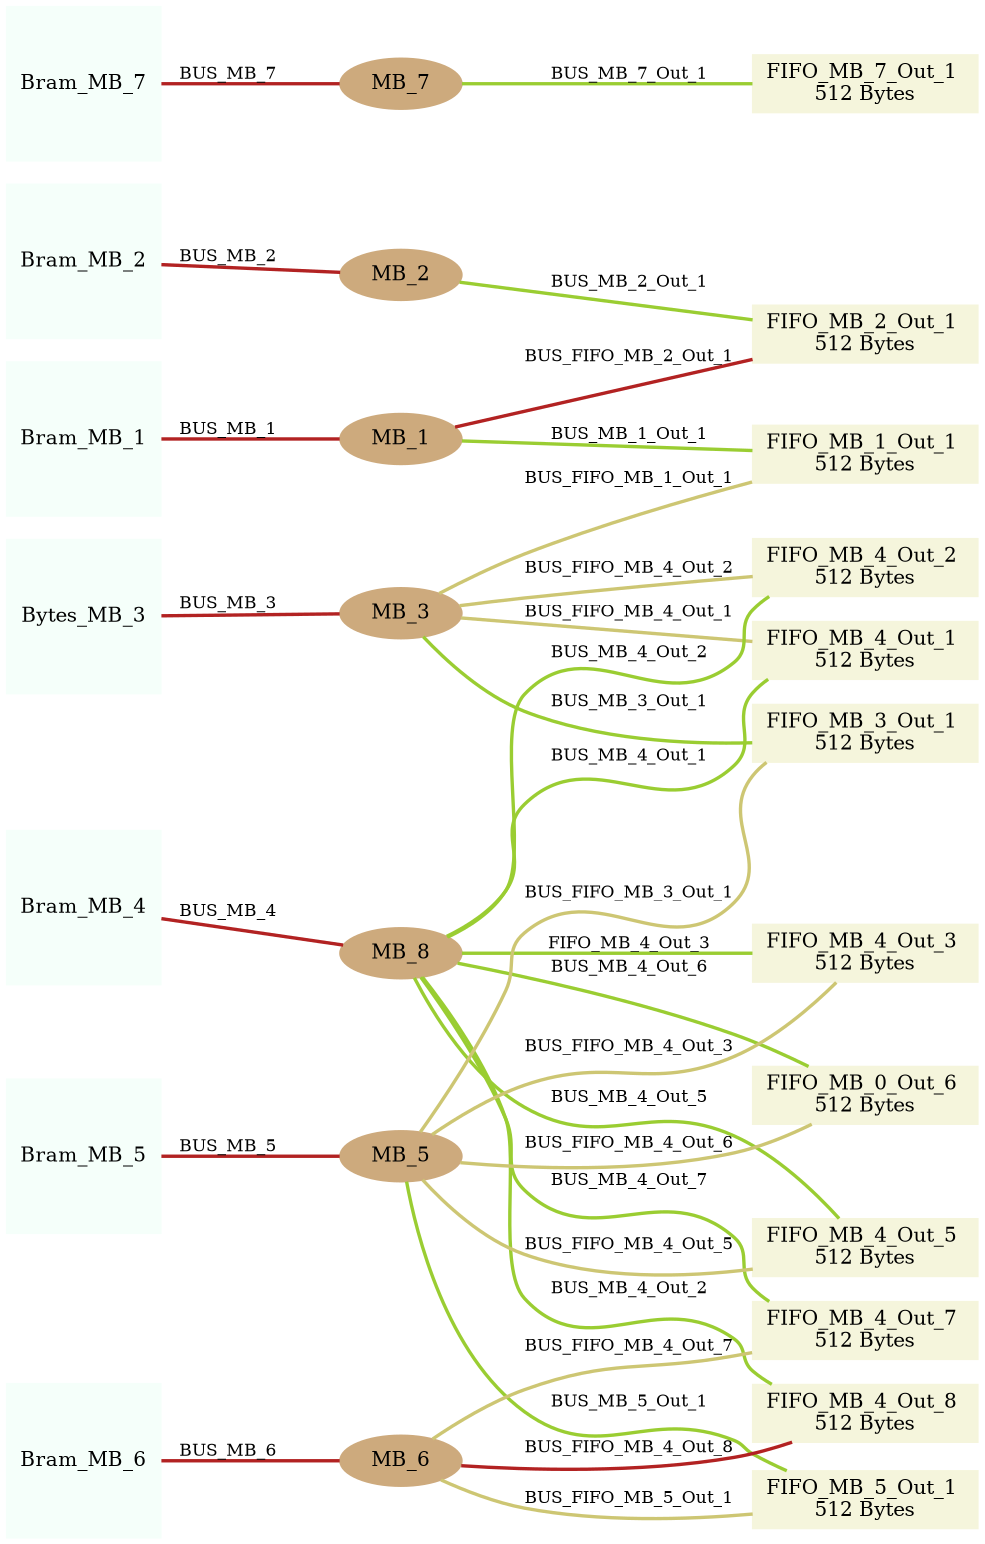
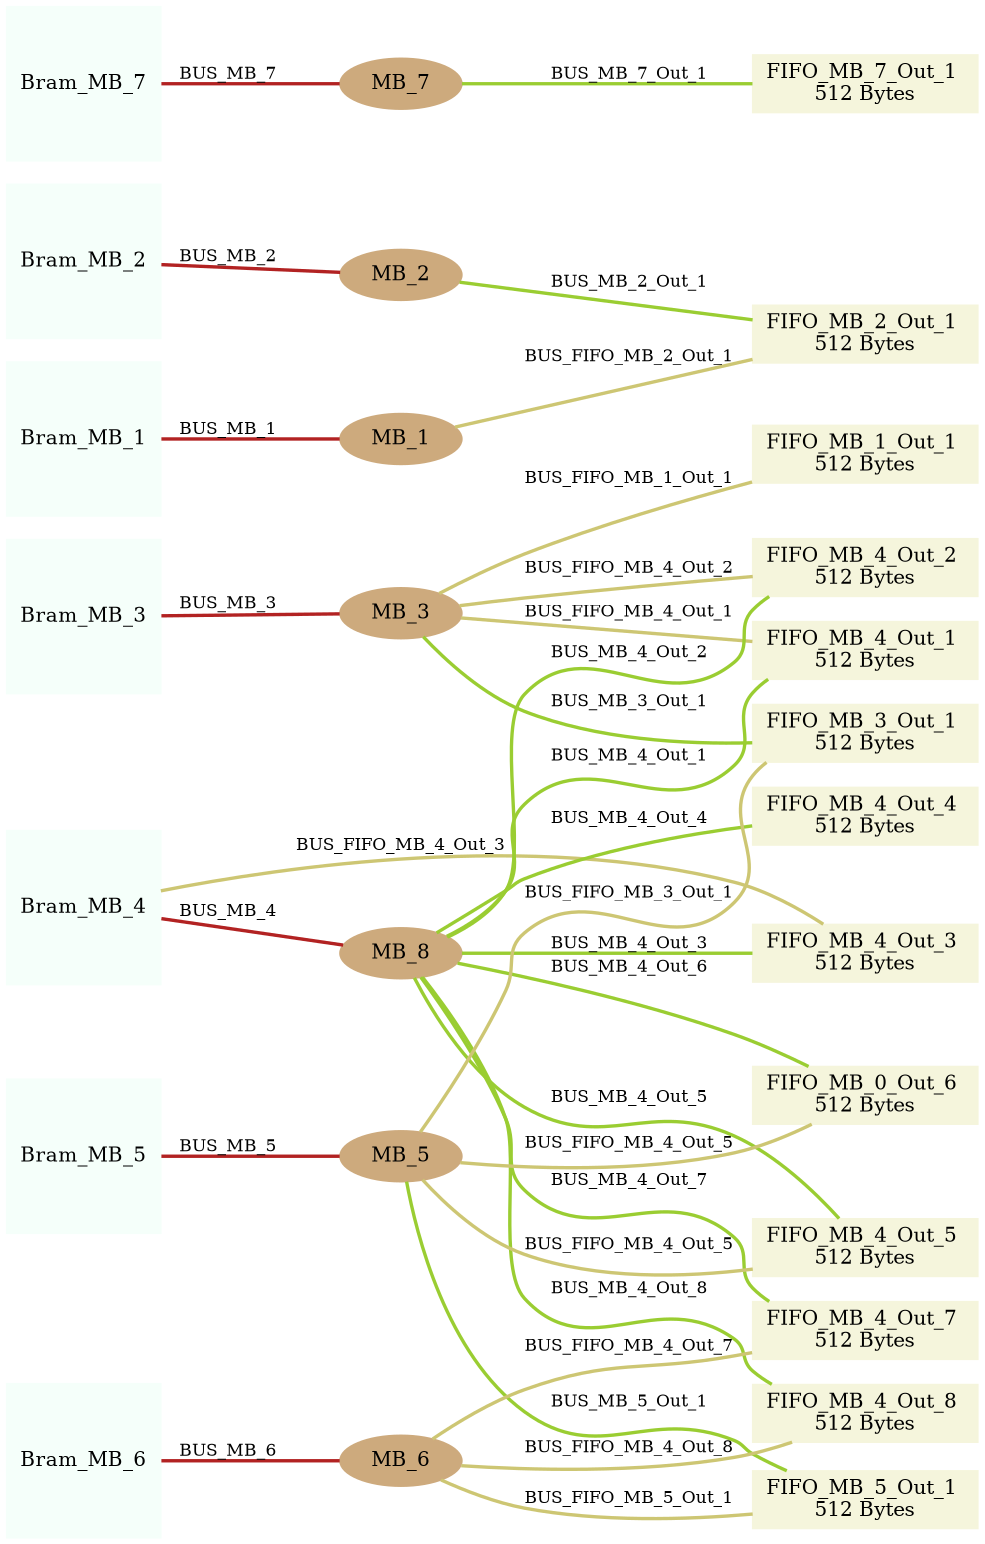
edge "FIFO_MB_2_Out_1 512 Bytes" -- "MB_1": color firebrick -> khaki3
edge "MB_1" -- "FIFO_MB_1_Out_1 512 Bytes": removed, label "BUS_MB_1_Out_1"
node "Bytes_MB_3": label "Bytes_MB_3" -> "Bram_MB_3"
node "FIFO_MB_4_Out_4 512 Bytes": added
edge "MB_8" -- "FIFO_MB_4_Out_3 512 Bytes": label "FIFO_MB_4_Out_3" -> "BUS_MB_4_Out_3"
edge "FIFO_MB_4_Out_3 512 Bytes" -- "MB_5": now "FIFO_MB_4_Out_3 512 Bytes" -- "Bram_MB_4"
edge "FIFO_MB_0_Out_6 512 Bytes" -- "MB_5": label "BUS_FIFO_MB_4_Out_6" -> "BUS_FIFO_MB_4_Out_5"
edge "MB_8" -- "FIFO_MB_4_Out_8 512 Bytes": label "BUS_MB_4_Out_2" -> "BUS_MB_4_Out_8"
edge "FIFO_MB_4_Out_8 512 Bytes" -- "MB_6": color firebrick -> khaki3
